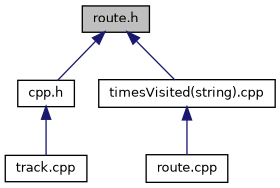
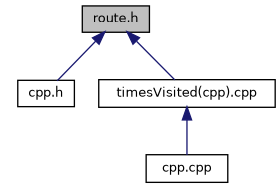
node "timesVisited(string).cpp": label "timesVisited(string).cpp" -> "timesVisited(cpp).cpp"
node "track.cpp": removed
node "route.cpp": label "route.cpp" -> "cpp.cpp"
